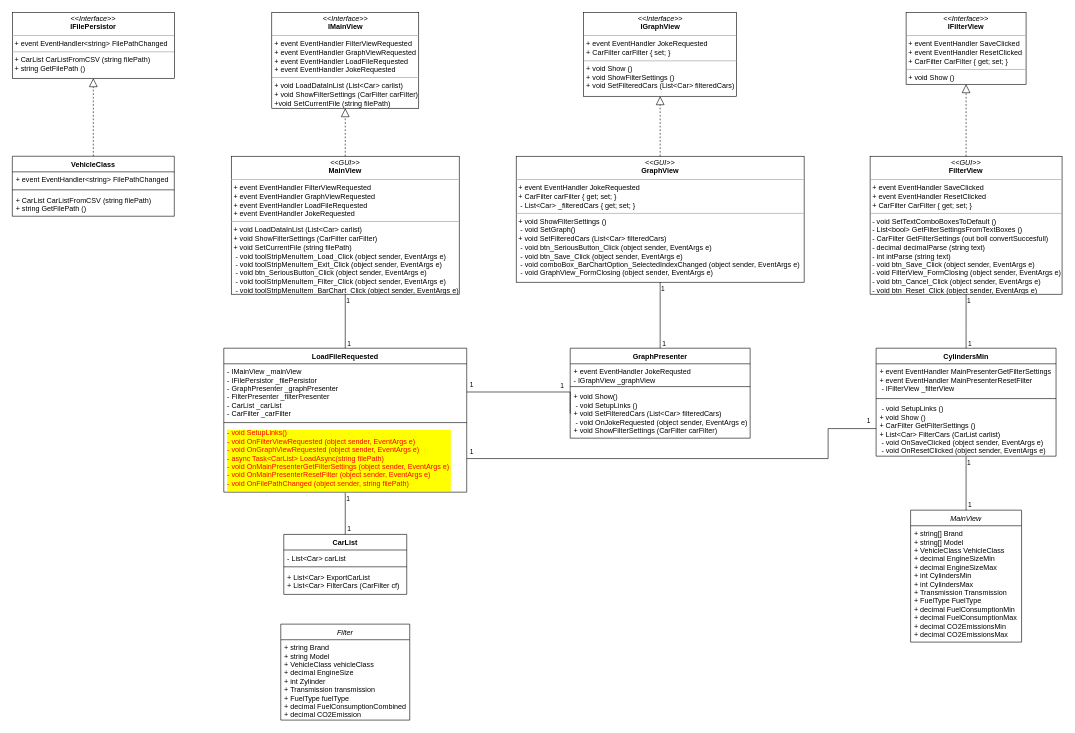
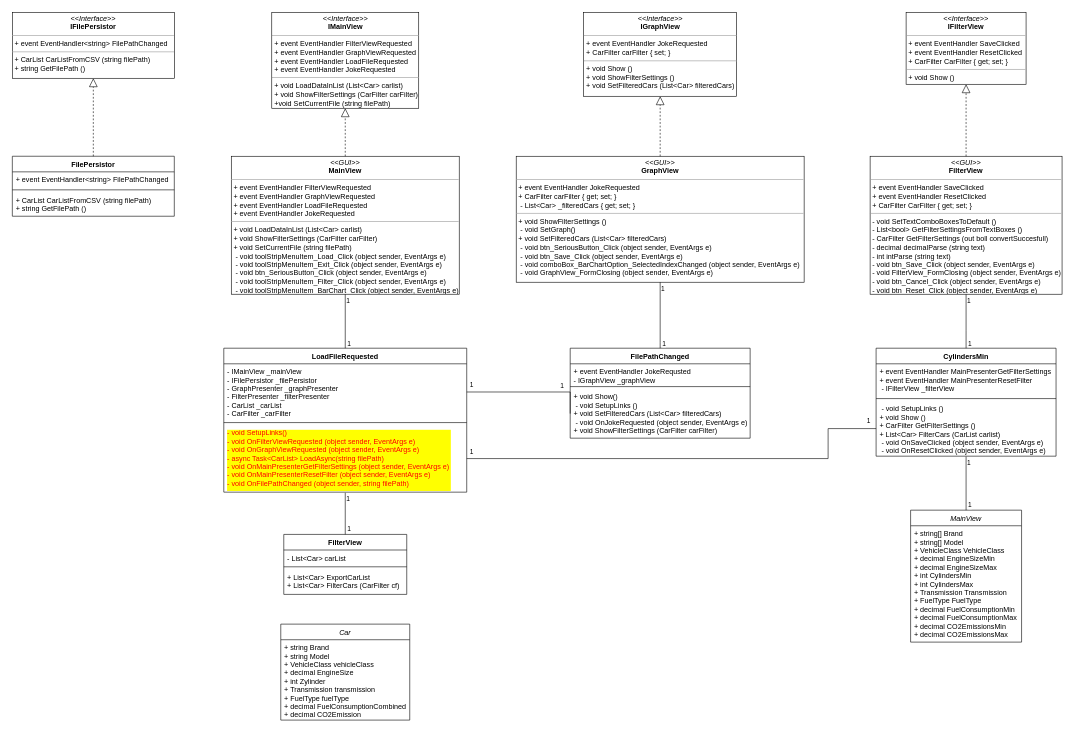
node "VehicleClass": label "VehicleClass" -> "FilePersistor"
node "GraphPresenter": label "GraphPresenter" -> "FilePathChanged"
node "CarList": label "CarList" -> "FilterView"
node "Filter": label "Filter" -> "Car"
